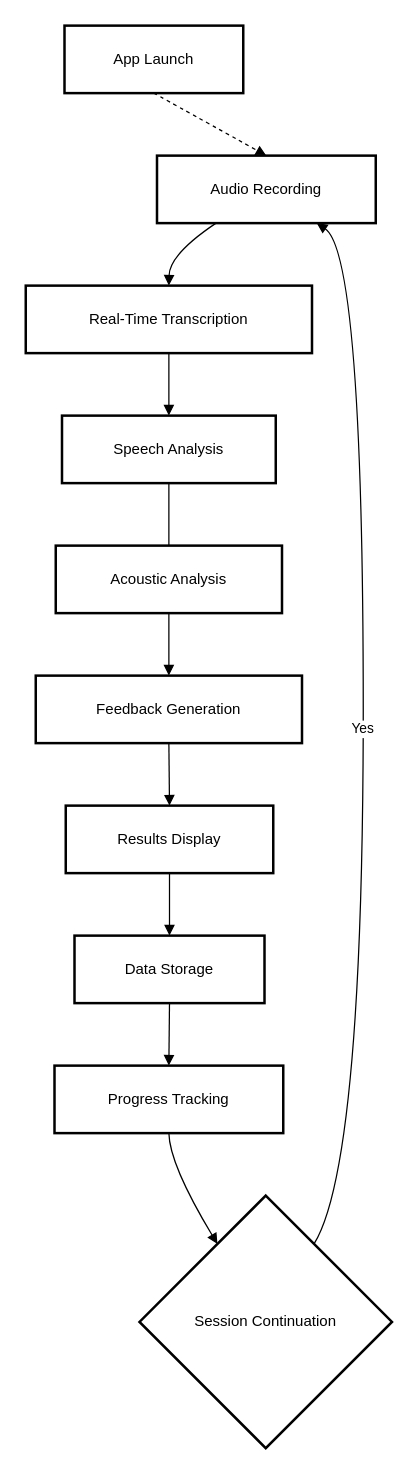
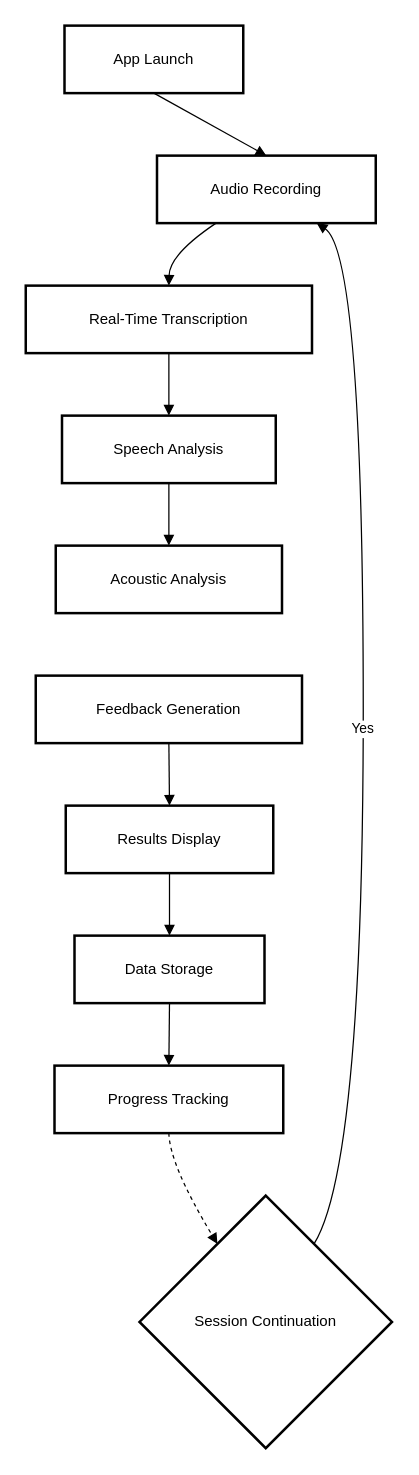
edge "App Launch" -> "Audio Recording": style dashed -> solid
edge "Speech Analysis" -- "Acoustic Analysis": arrowhead none -> block
edge "Acoustic Analysis" -> "Feedback Generation": removed
edge "Progress Tracking" -> "Session Continuation": style solid -> dashed
